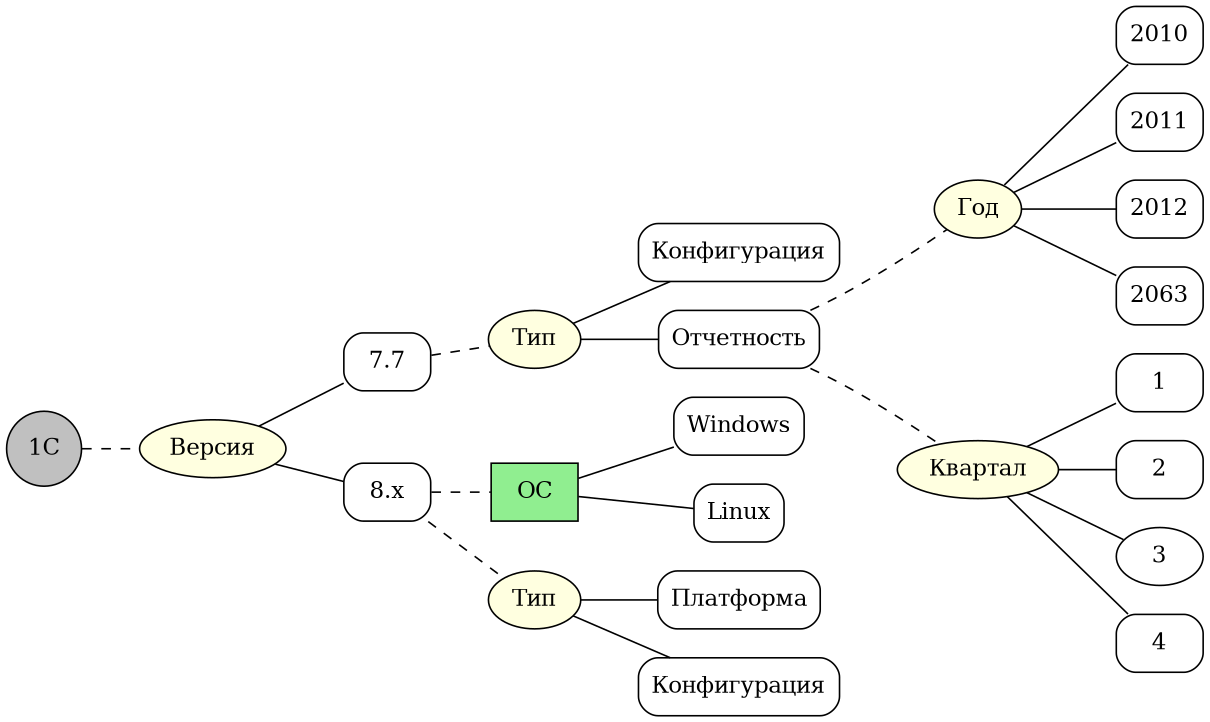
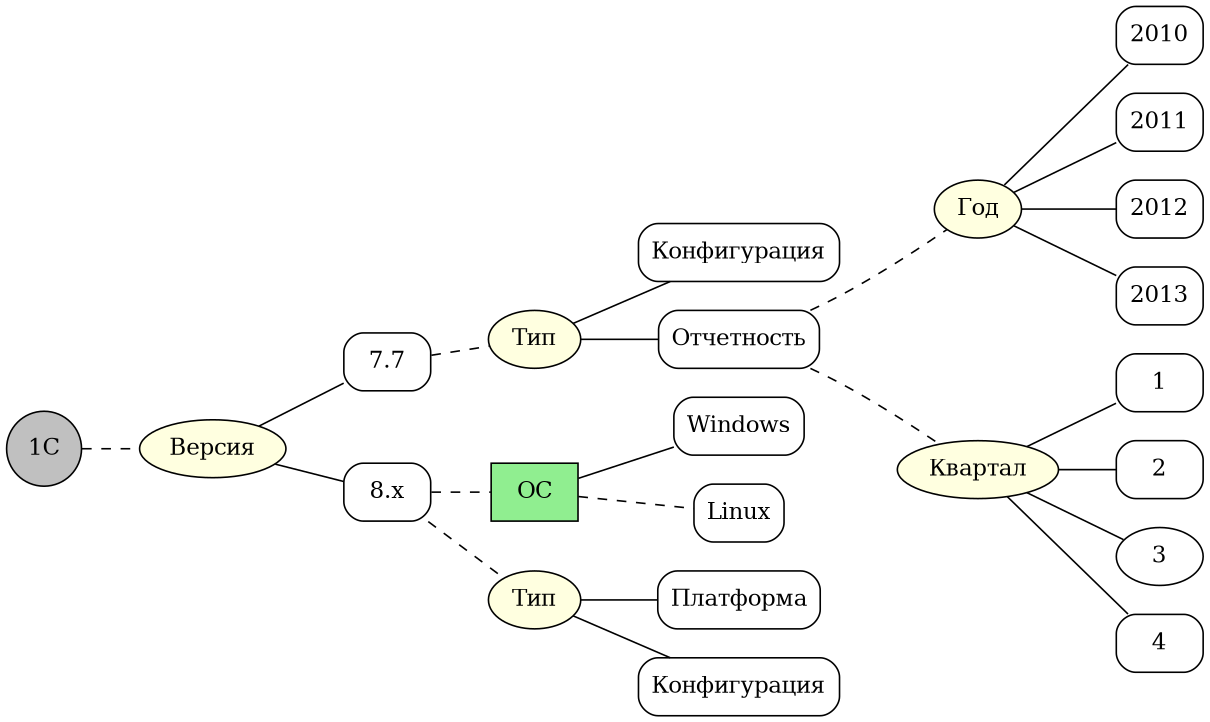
node "2063": label "2063" -> "2013"
edge "ОС" -- "Linux": style solid -> dashed
